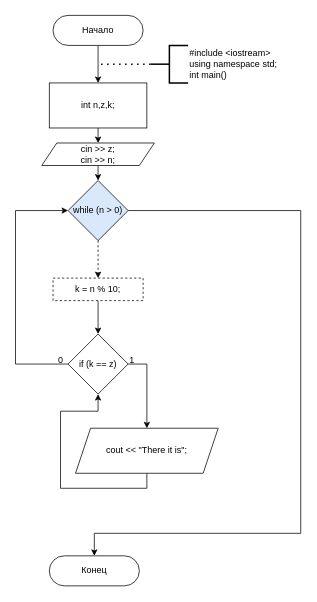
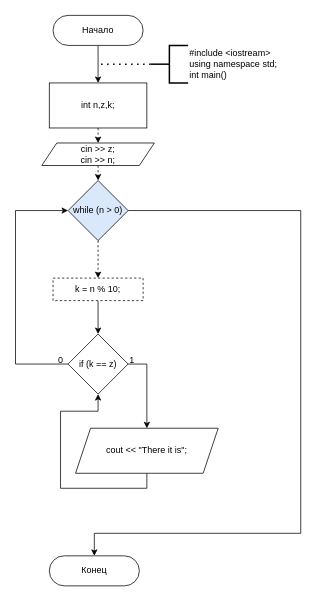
edge "int n,z,k;" -> "cin >> z; cin >> n;": style solid -> dashed
edge "cin >> z; cin >> n;" -> "while (n > 0)": style solid -> dashed
